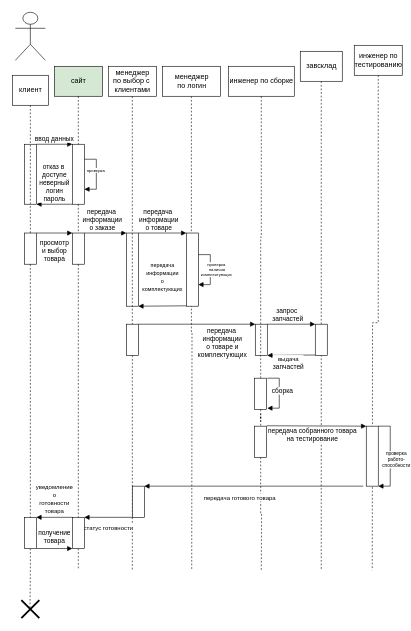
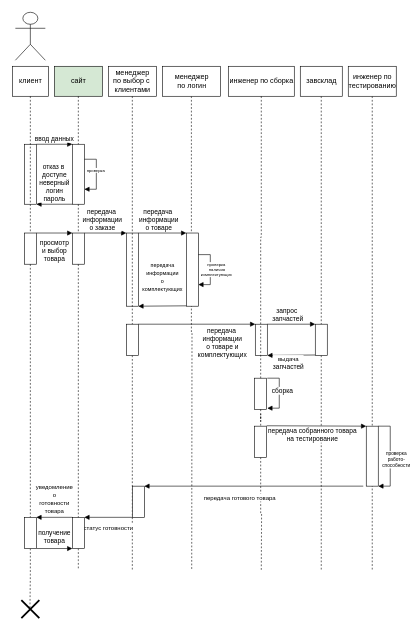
node "инженер по тестированию": moved (378, 60) -> (372, 81)
node "завсклад": moved (321, 66) -> (321, 81)
node "инженер по сборке": label "инженер по сборке" -> "инженер по сборка"
node "клиент": moved (30, 90) -> (30, 81)
